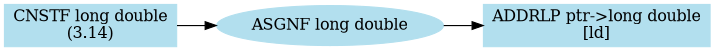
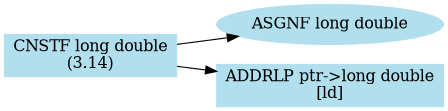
edge "ASGNF long double" -> "ADDRLP ptr->long double [ld]": now "CNSTF long double (3.14)" -> "ADDRLP ptr->long double [ld]"
